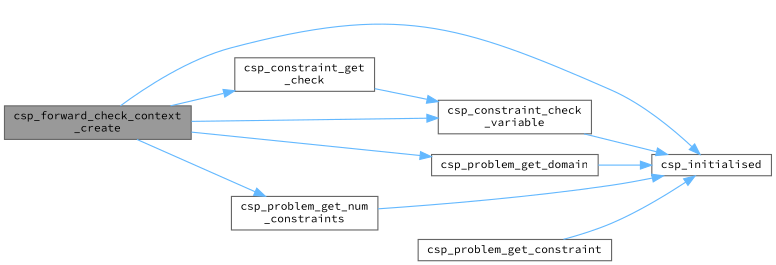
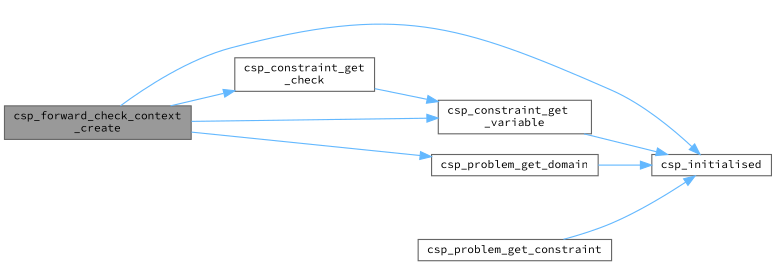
node "csp_constraint_check _variable": label "csp_constraint_check _variable" -> "csp_constraint_get _variable"
node "csp_problem_get_num _constraints": removed
